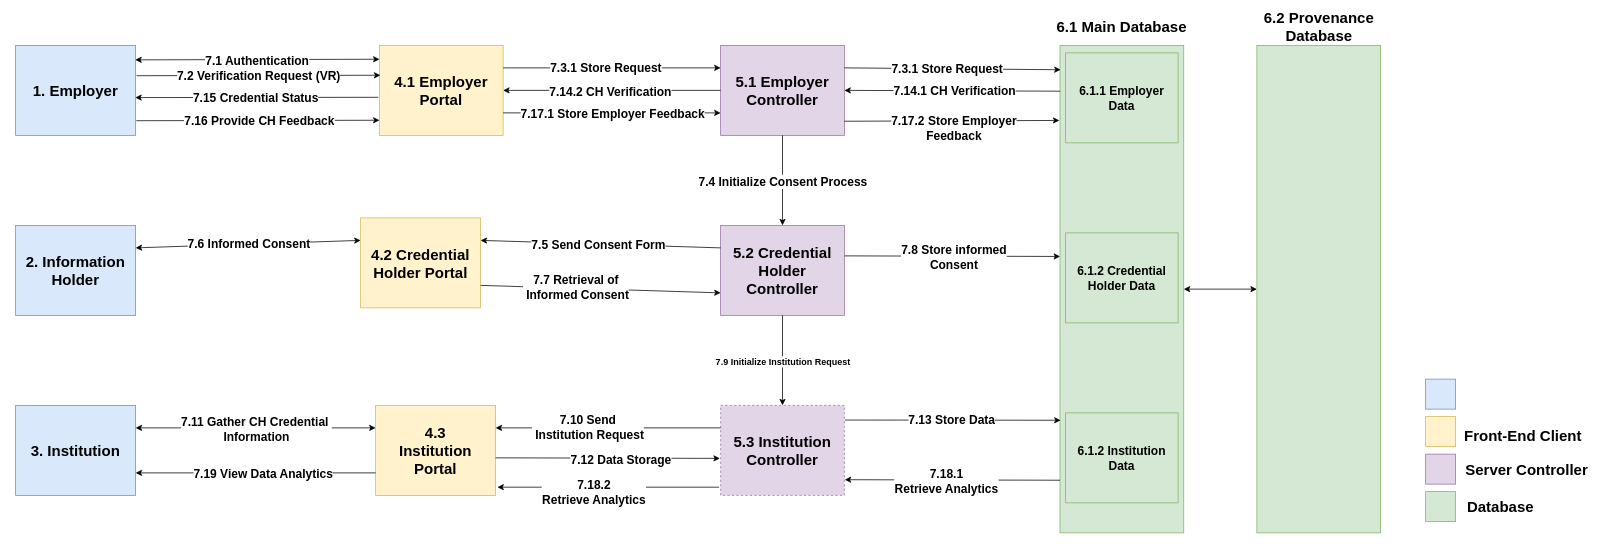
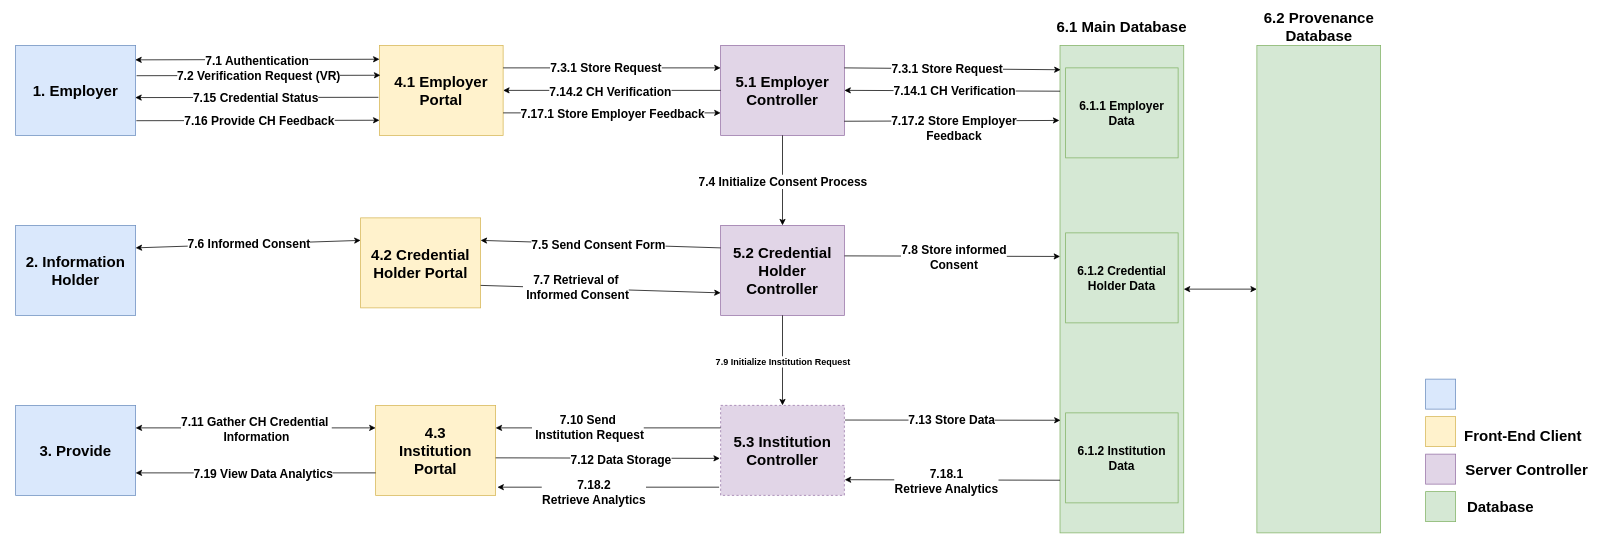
node "6.1.1 Employer Data": moved (1122, 98) -> (1122, 113)
node "3. Institution": label "3. Institution" -> "3. Provide"
